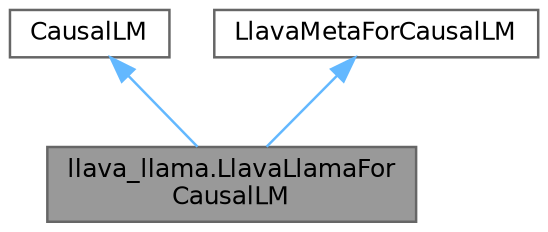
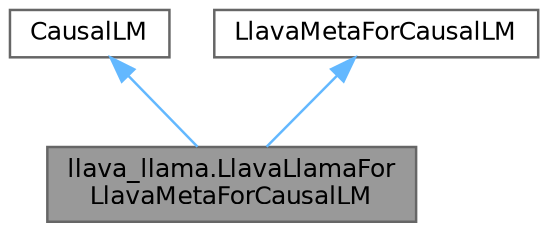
node "llava_llama.LlavaLlamaFor CausalLM": label "llava_llama.LlavaLlamaFor CausalLM" -> "llava_llama.LlavaLlamaFor LlavaMetaForCausalLM"
